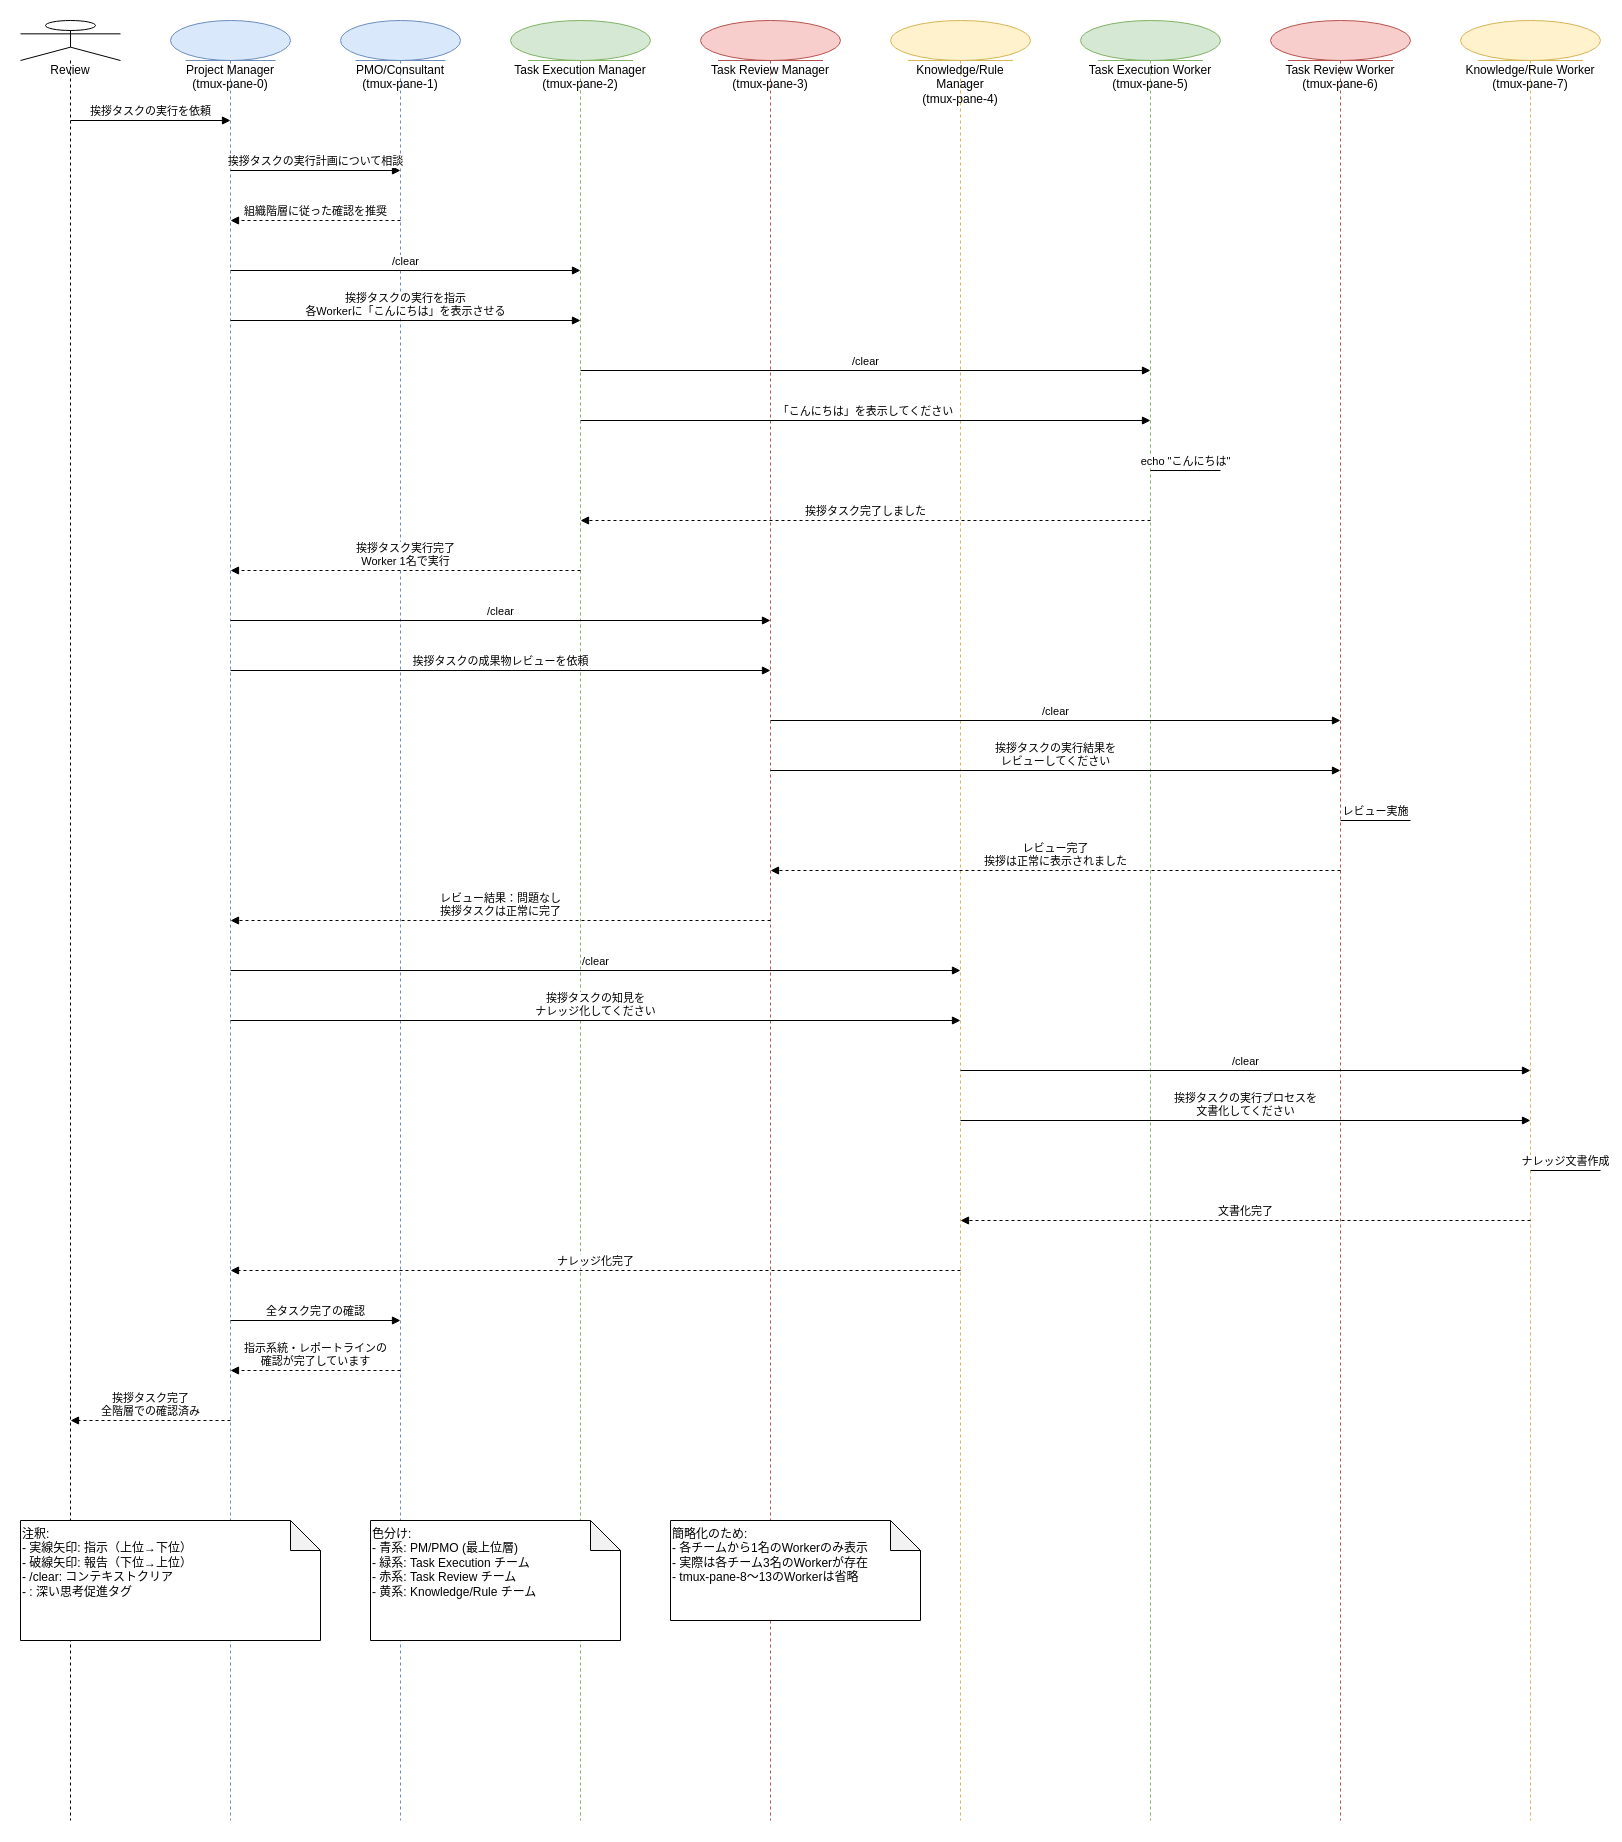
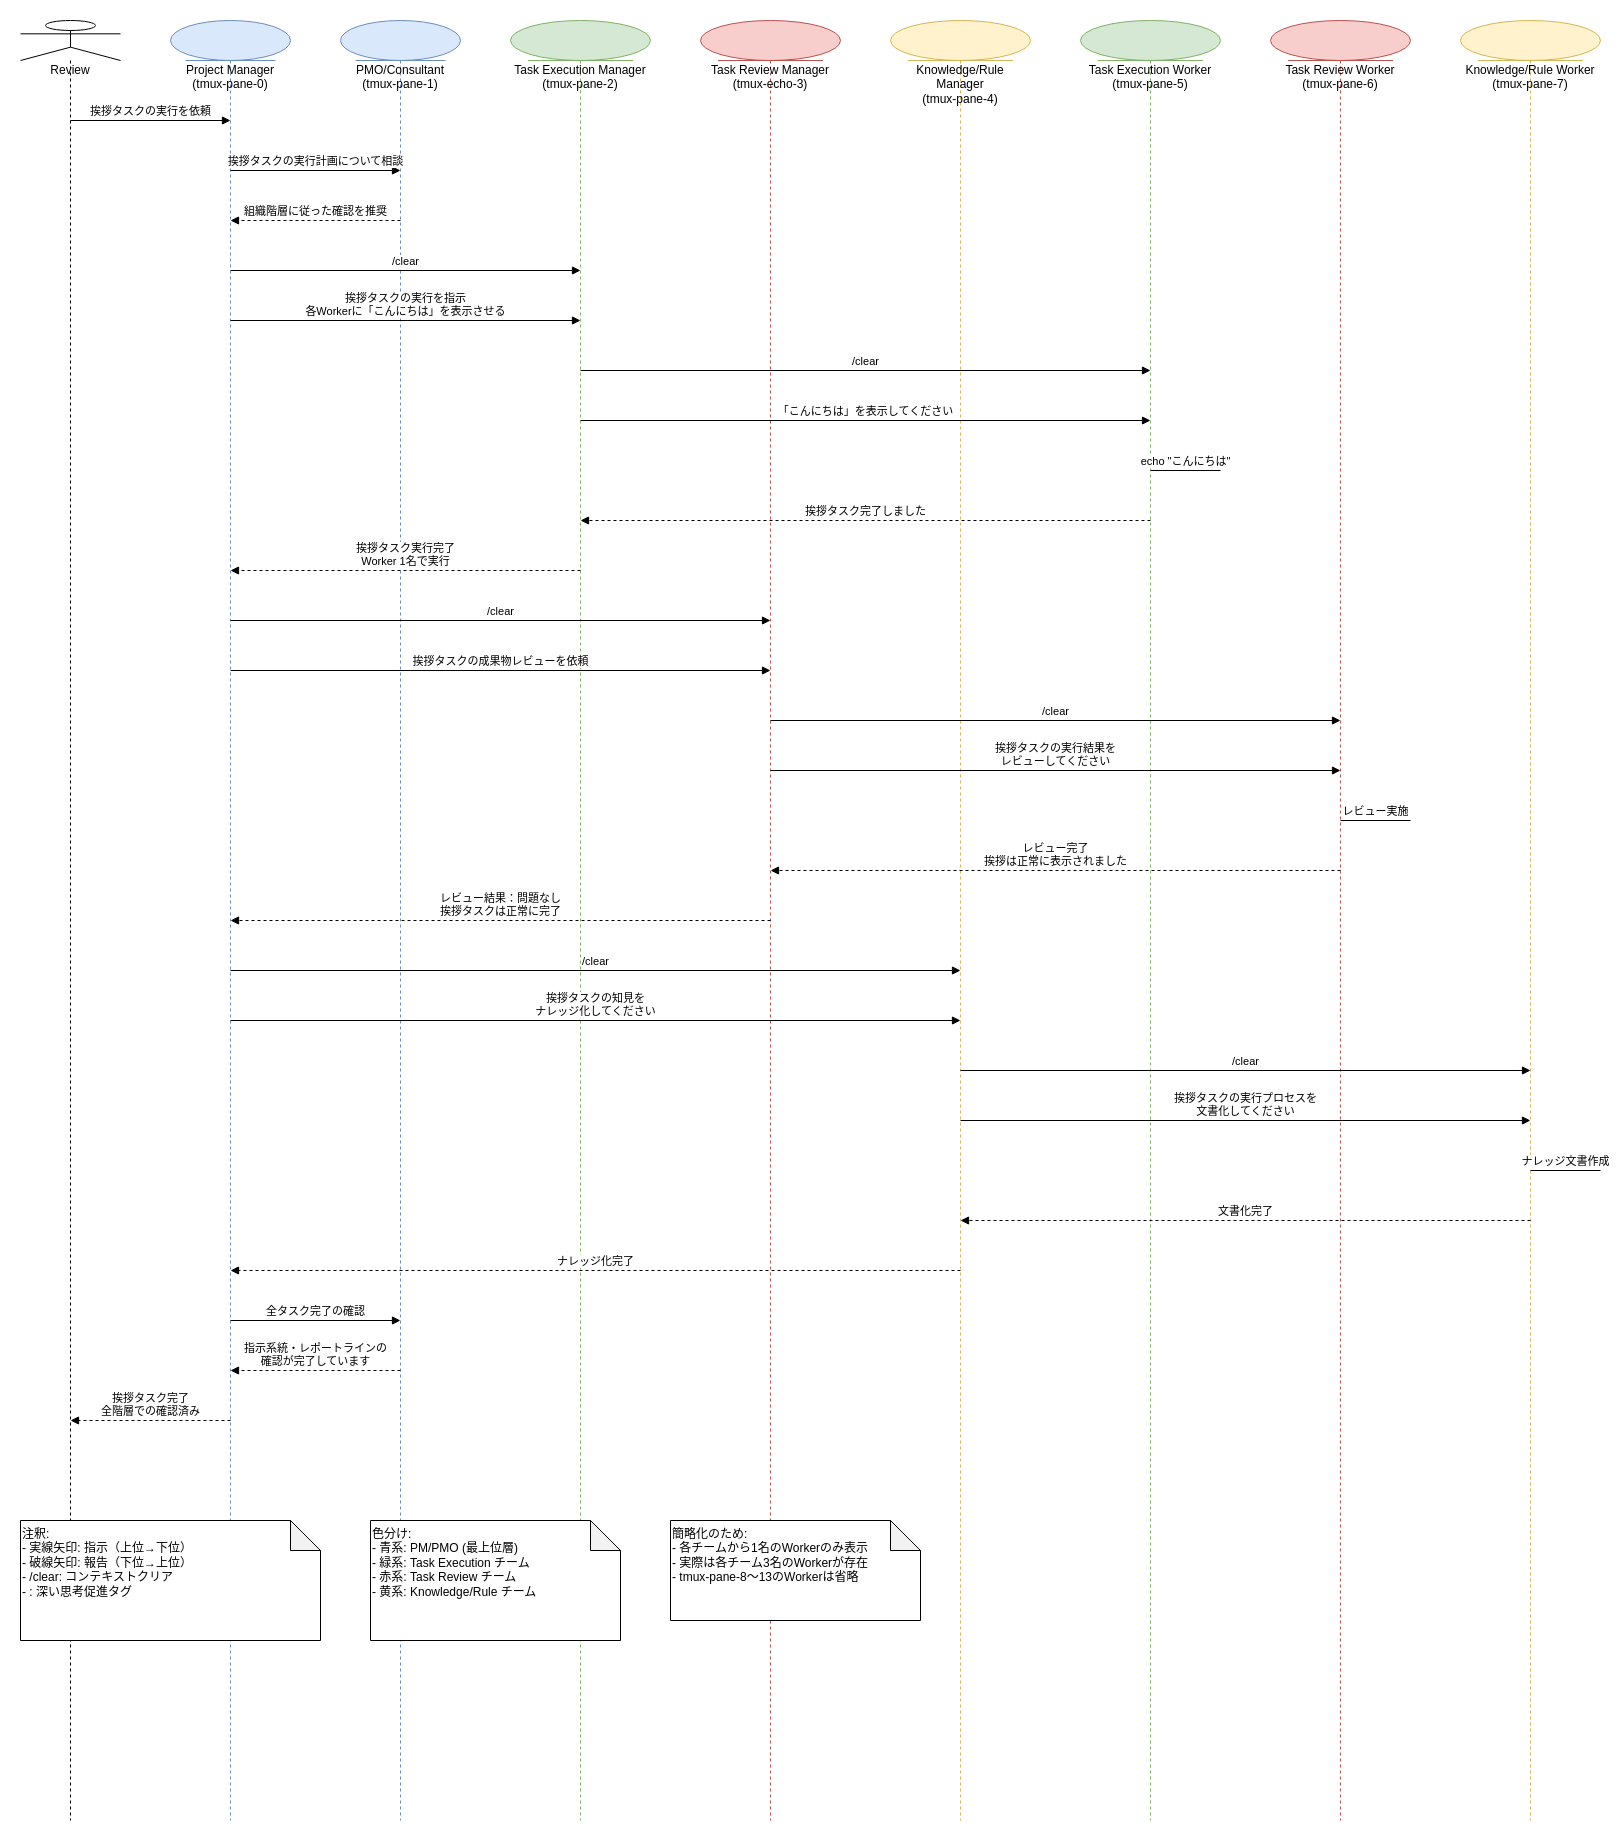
node "Task Review Manager (tmux-pane-3)": label "Task Review Manager (tmux-pane-3)" -> "Task Review Manager (tmux-echo-3)"
